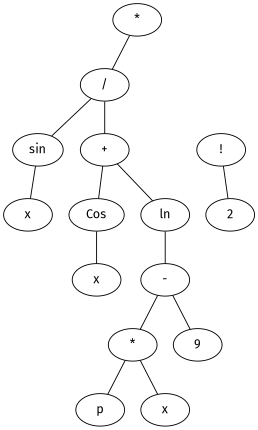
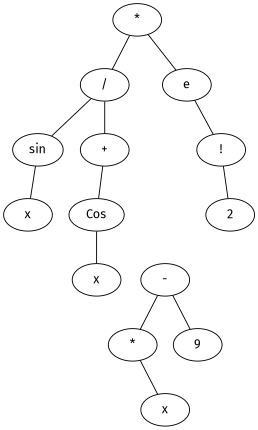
node "e": added
node "ln": removed
node "p": removed
